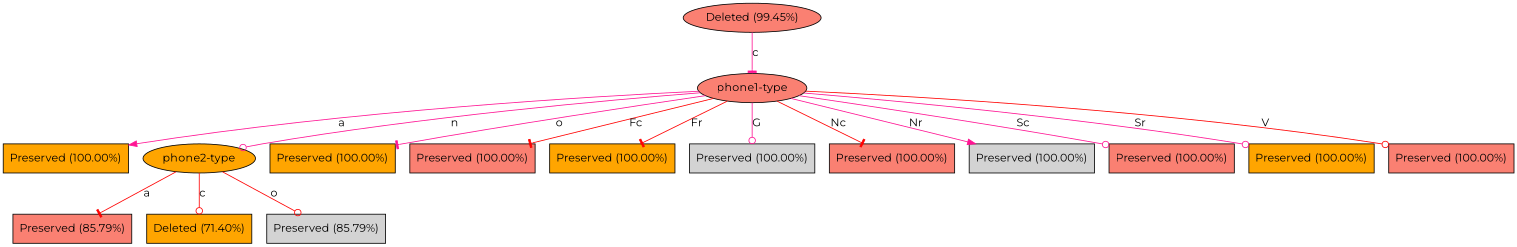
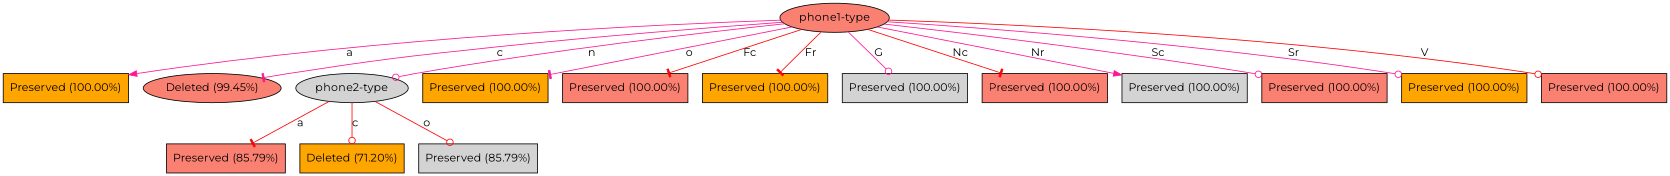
edge "Deleted (99.45%)" -> "phone1-type": reversed
node "phone2-type": fillcolor orange -> lightgrey
node "Deleted (71.40%)": label "Deleted (71.40%)" -> "Deleted (71.20%)"
